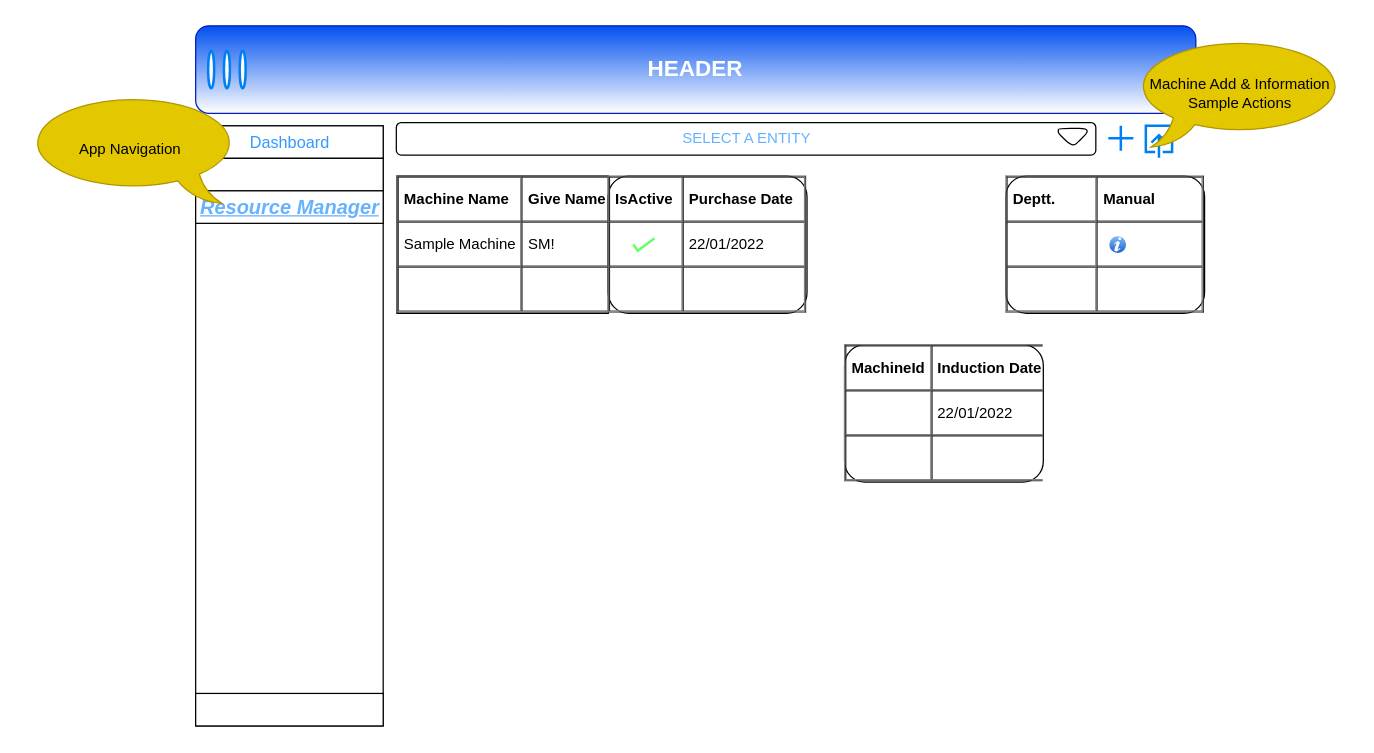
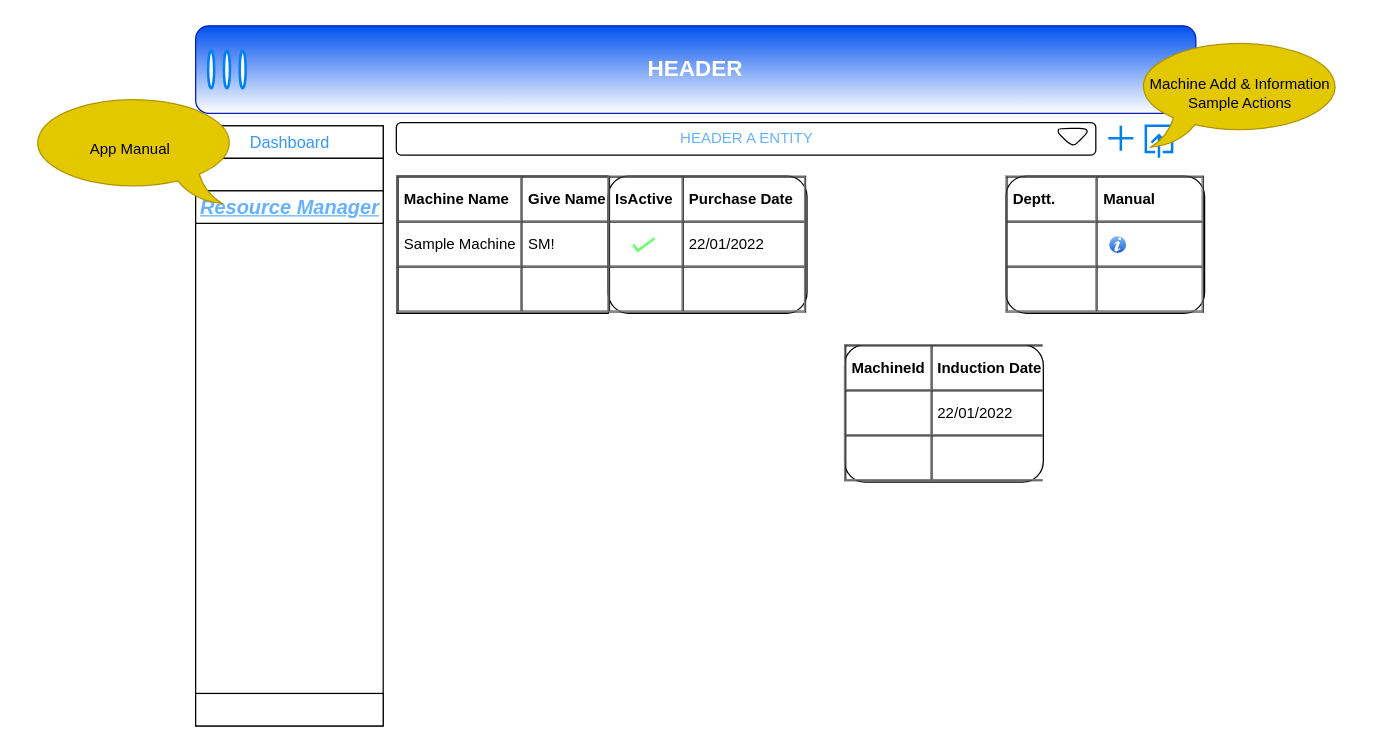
node "SELECT A ENTITY": label "SELECT A ENTITY" -> "HEADER A ENTITY"
node "App Navigation": label "App Navigation" -> "App Manual"
